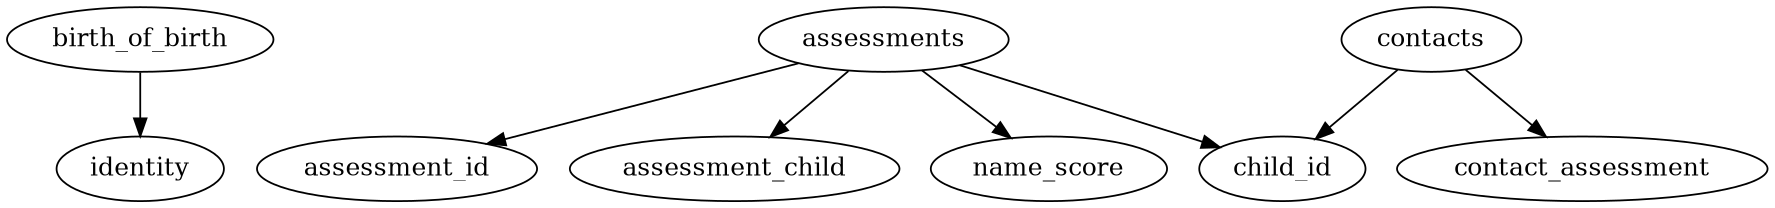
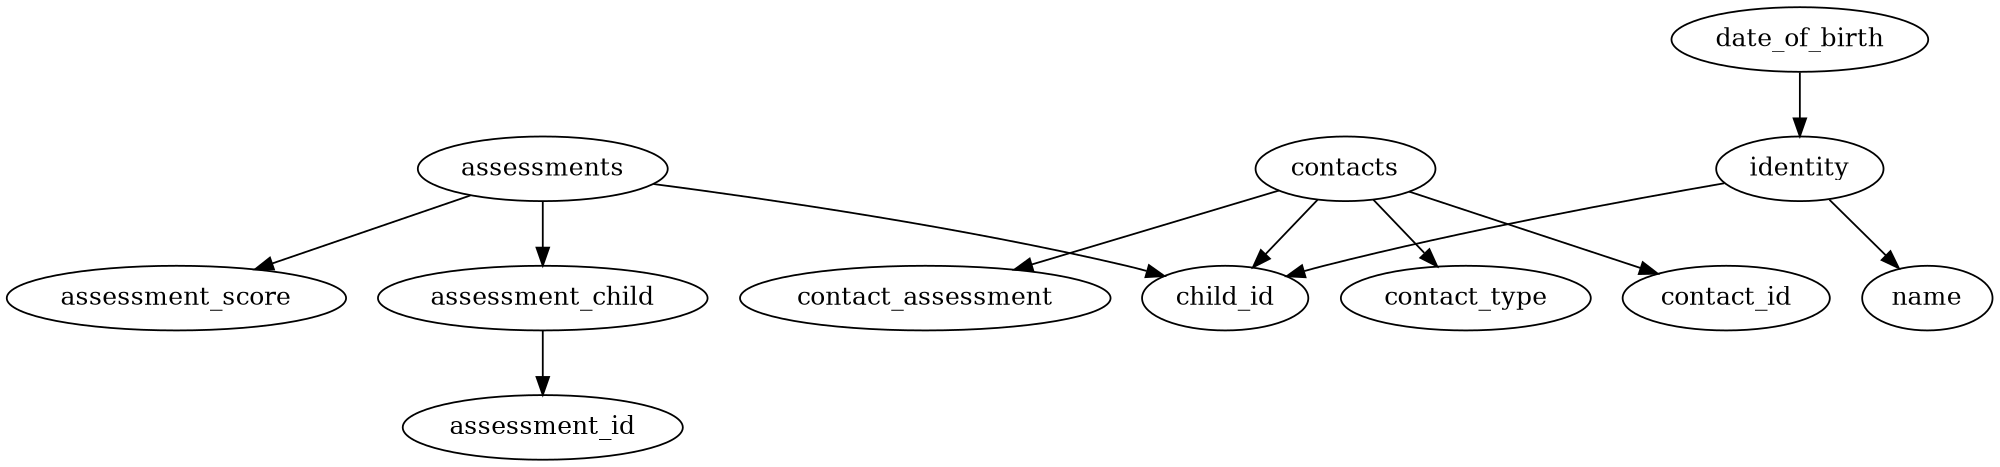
node "birth_of_birth": label "birth_of_birth" -> "date_of_birth"
edge "assessments" -> "assessment_id": now "assessment_child" -> "assessment_id"
node "name_score": label "name_score" -> "assessment_score"
edge "identity" -> "child_id": added
node "contact_type": added
node "contact_id": added
node "name": added
